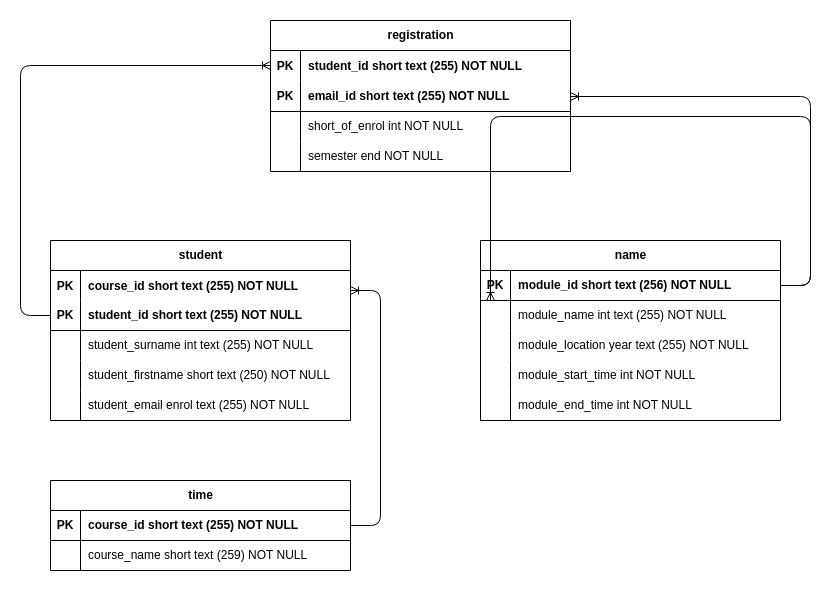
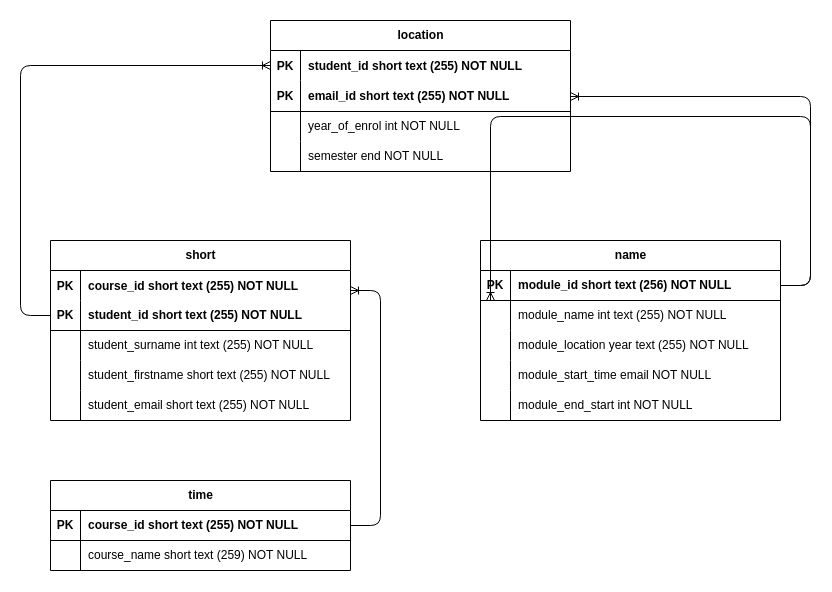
node "registration": label "registration" -> "location"
node "short_of_enrol int NOT NULL": label "short_of_enrol int NOT NULL" -> "year_of_enrol int NOT NULL"
node "student": label "student" -> "short"
node "student_firstname short text (250) NOT NULL": label "student_firstname short text (250) NOT NULL" -> "student_firstname short text (255) NOT NULL"
node "module_start_time int NOT NULL": label "module_start_time int NOT NULL" -> "module_start_time email NOT NULL"
node "student_email enrol text (255) NOT NULL": label "student_email enrol text (255) NOT NULL" -> "student_email short text (255) NOT NULL"
node "module_end_time int NOT NULL": label "module_end_time int NOT NULL" -> "module_end_start int NOT NULL"
